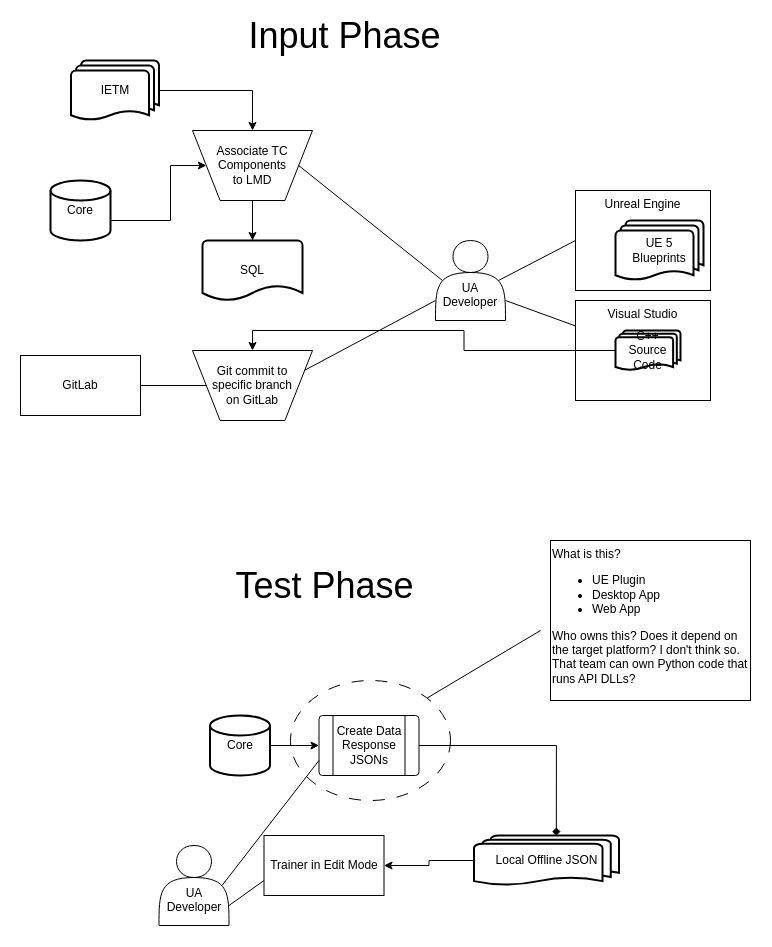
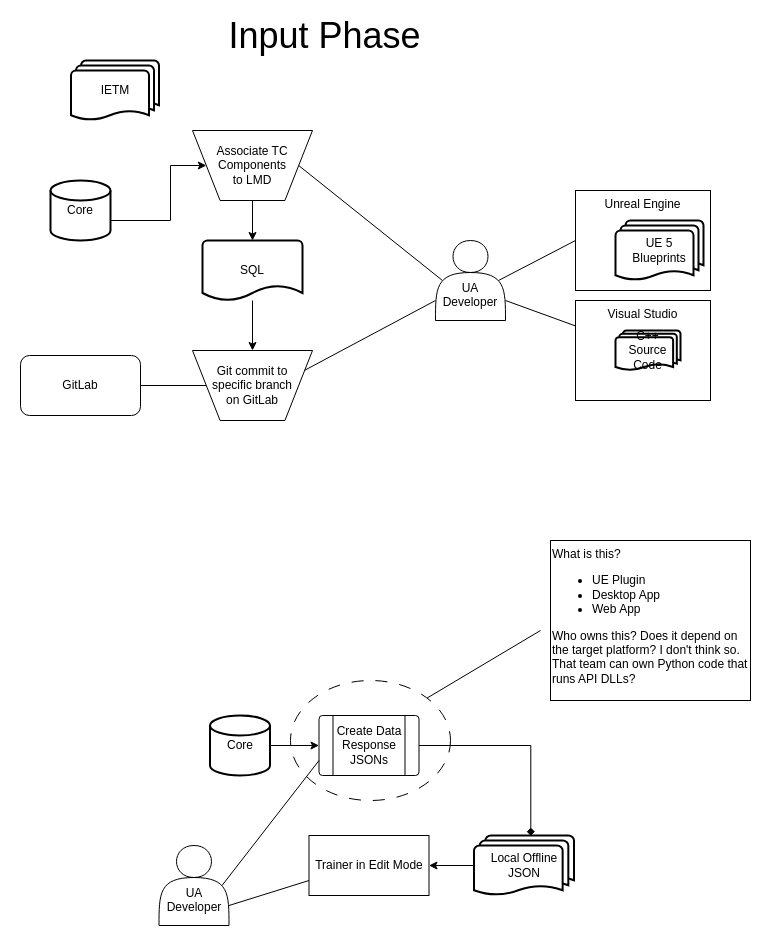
node "Input Phase": moved (345, 36) -> (325, 36)
edge "IETM" -> "Associate TC Components to LMD": removed
edge "C++ Source Code" -> "Git commit to specific branch on GitLab": now "SQL" -> "Git commit to specific branch on GitLab"
node "GitLab": shape rectangle -> rounded rectangle
node "Test Phase": removed
node "Local Offline JSON": size 145x50 -> 100x60
node "Trainer in Edit Mode": moved (324, 866) -> (369, 866)
